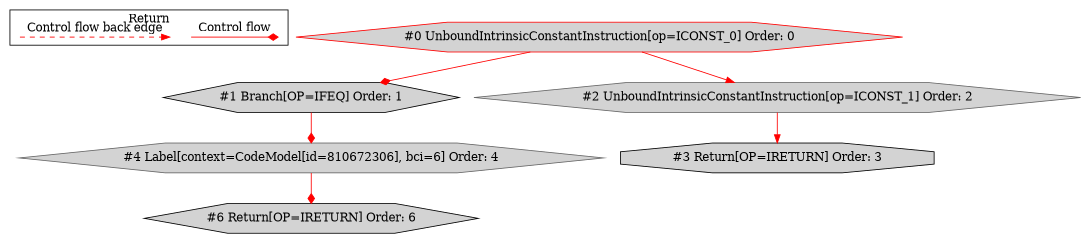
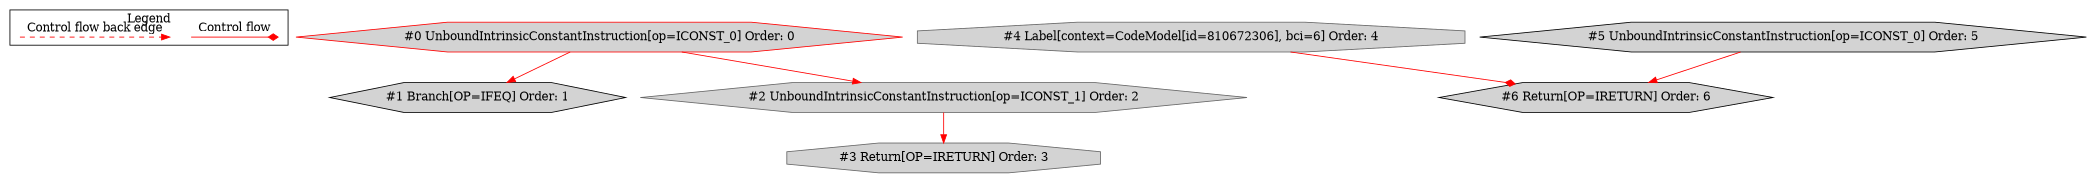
cluster "Return": label "Return" -> "Legend"
node "#5 UnboundIntrinsicConstantInstruction[op=ICONST_0] Order: 5": added
edge "#0 UnboundIntrinsicConstantInstruction[op=ICONST_0] Order: 0" -> "#1 Branch[OP=IFEQ] Order: 1": arrowhead diamond -> normal
edge "#1 Branch[OP=IFEQ] Order: 1" -> "#4 Label[context=CodeModel[id=810672306], bci=6] Order: 4": removed
node "#4 Label[context=CodeModel[id=810672306], bci=6] Order: 4": shape hexagon -> octagon
node "#3 Return[OP=IRETURN] Order: 3": color black -> gray40
